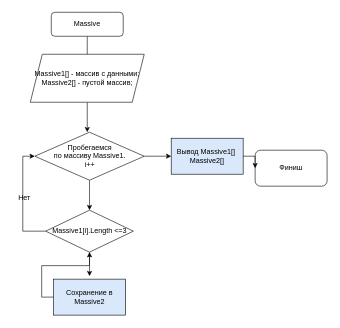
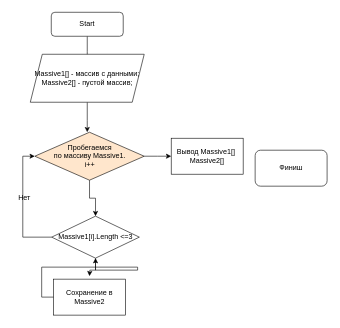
node "Massive": label "Massive" -> "Start"
node "Пробегаемся по массиву Massive1. i++": fillcolor #ffffff -> #ffe6cc
node "Вывод Massive1[] Massive2[]": fillcolor #dae8fc -> #ffffff
edge "Вывод Massive1[] Massive2[]" -> "Финиш": removed
node "Massive1[i].Length <=3": moved (90, 231) -> (96, 237)
node "Сохранение в Massive2": fillcolor #dae8fc -> #ffffff
